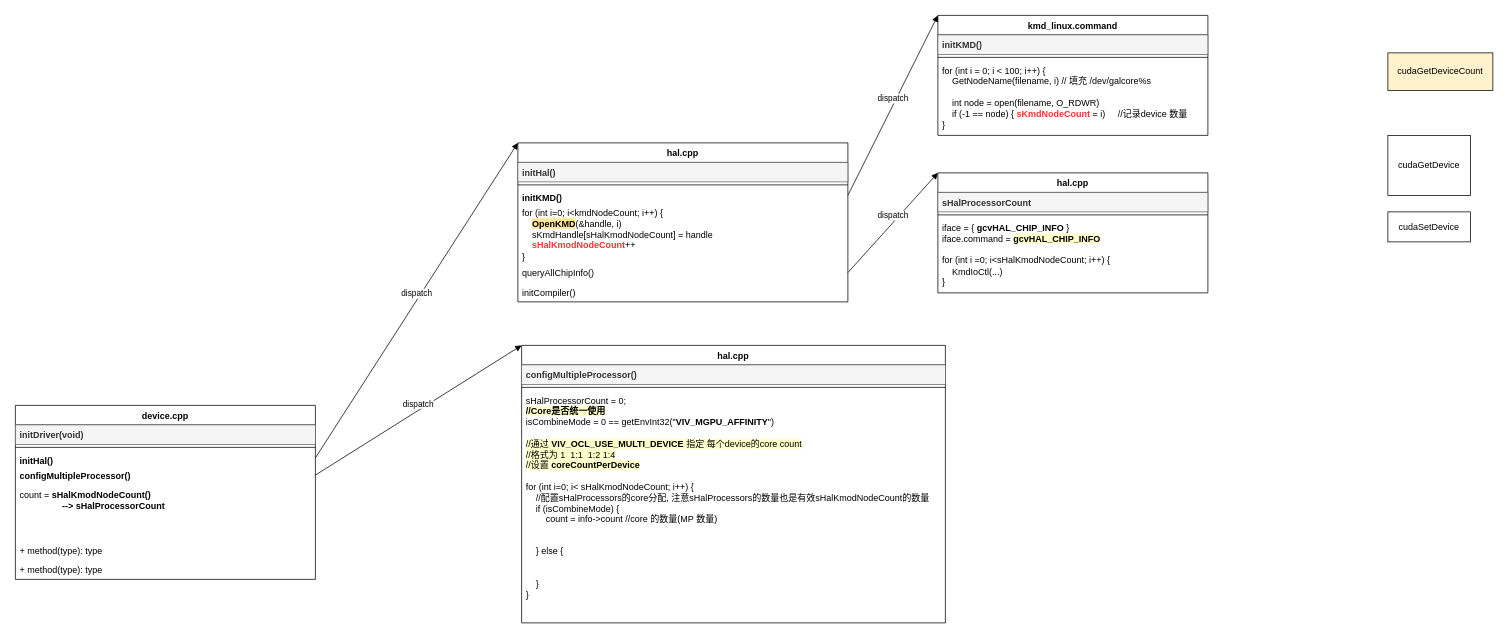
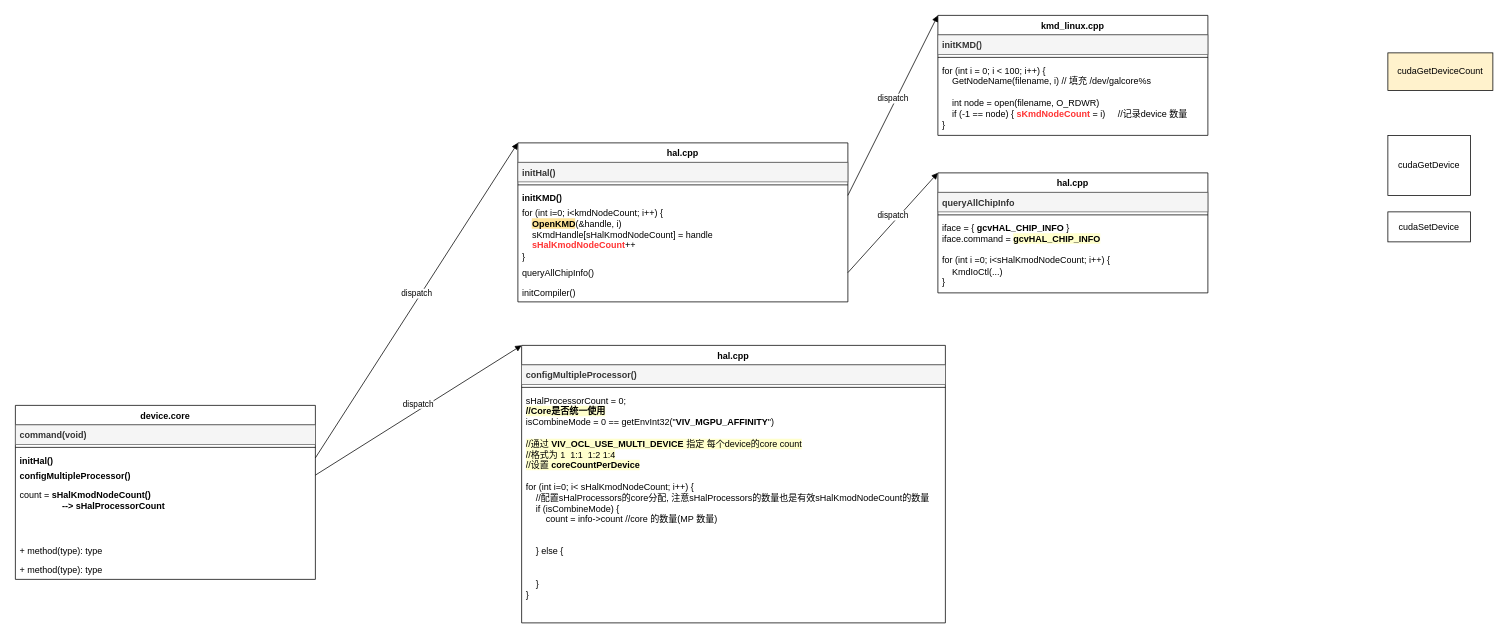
node "kmd_linux.command": label "kmd_linux.command" -> "kmd_linux.cpp"
node "sHalProcessorCount": label "sHalProcessorCount" -> "queryAllChipInfo"
node "device.cpp": label "device.cpp" -> "device.core"
node "initDriver(void)": label "initDriver(void)" -> "command(void)"
